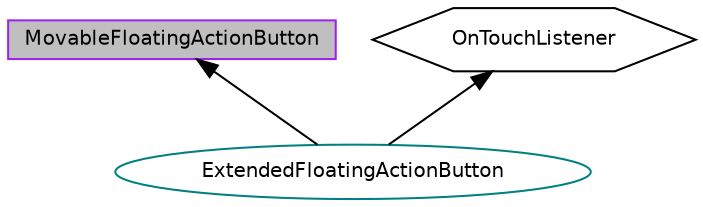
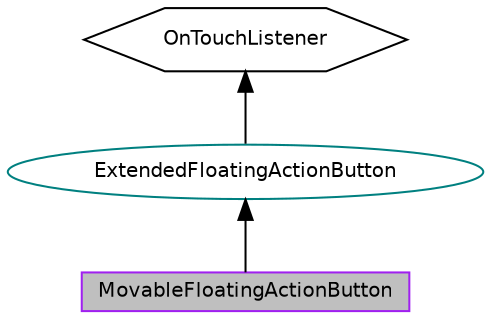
edge "ExtendedFloatingActionButton" -> "MovableFloatingActionButton": reversed
